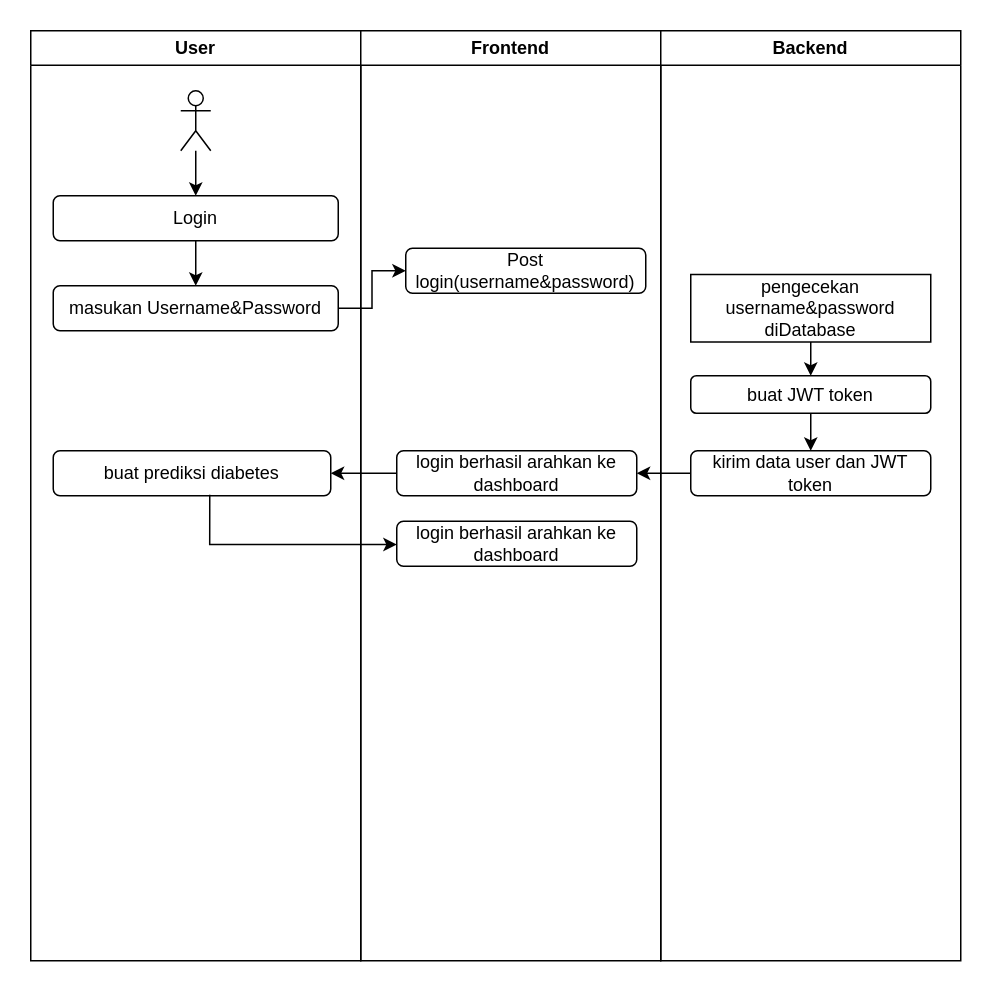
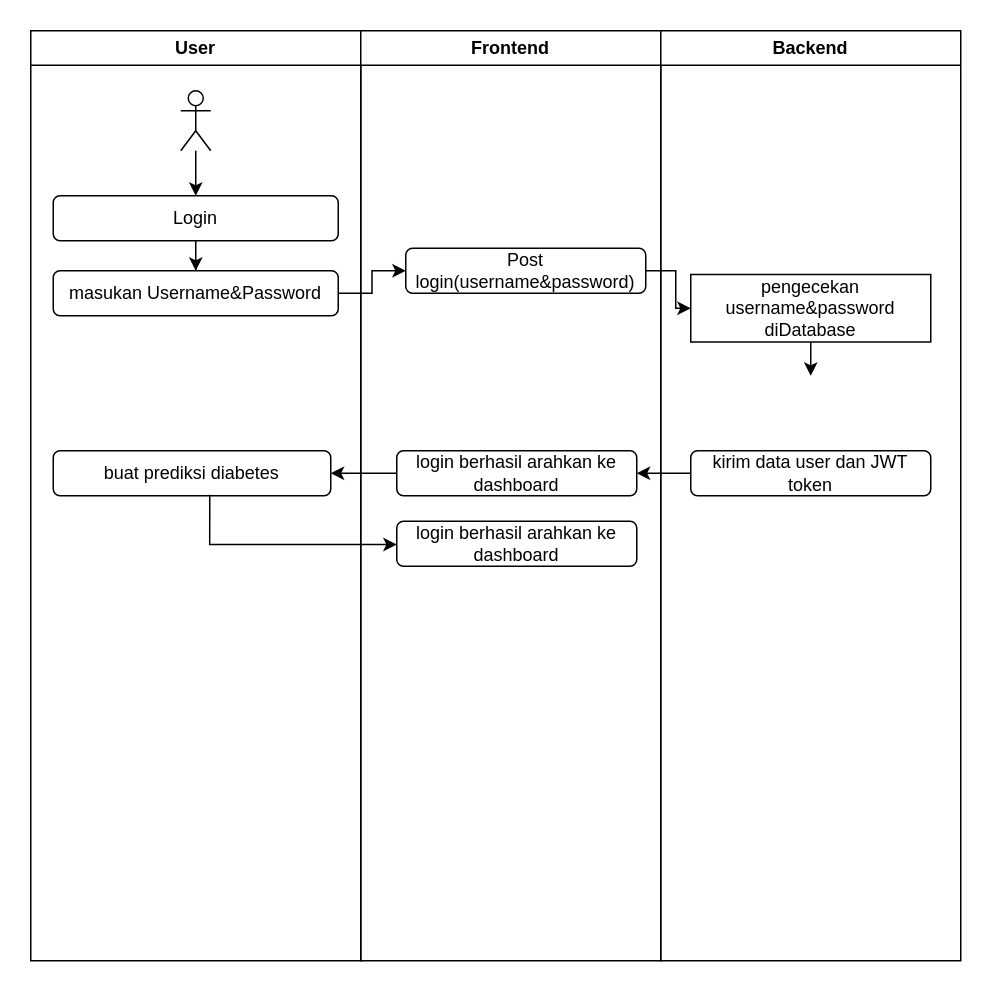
edge "Post login(username&password)" -> "pengecekan username&password diDatabase": added
node "masukan Username&Password": moved (196, 308) -> (196, 293)
node "buat JWT token": removed
edge "buat JWT token" -> "kirim data user dan JWT token": removed
